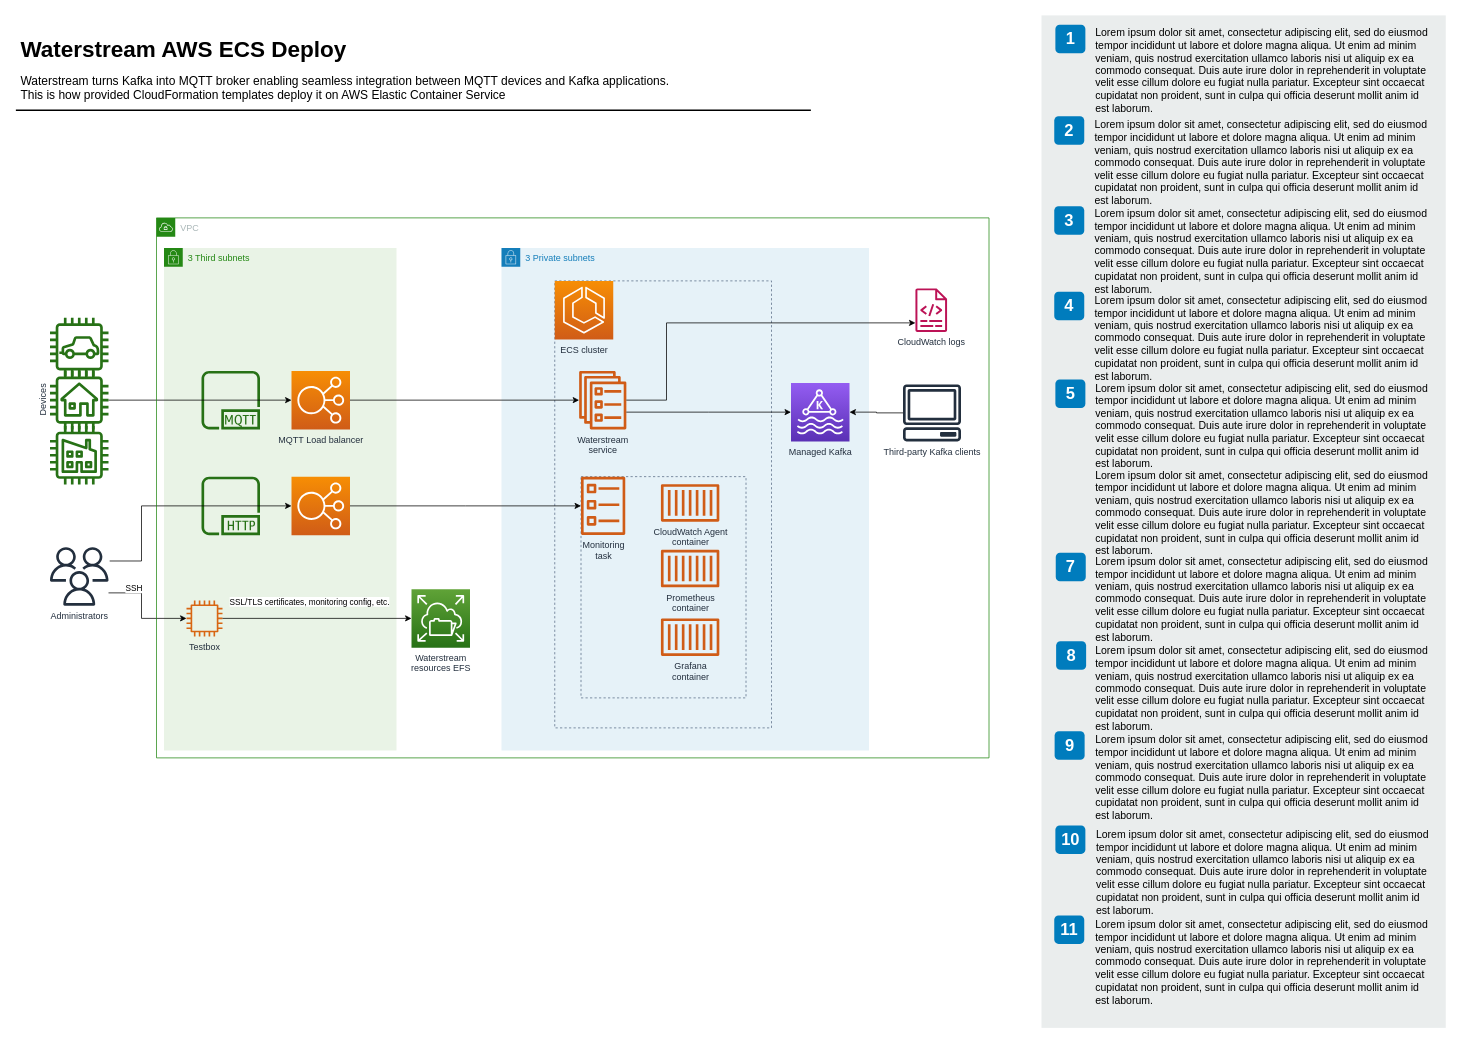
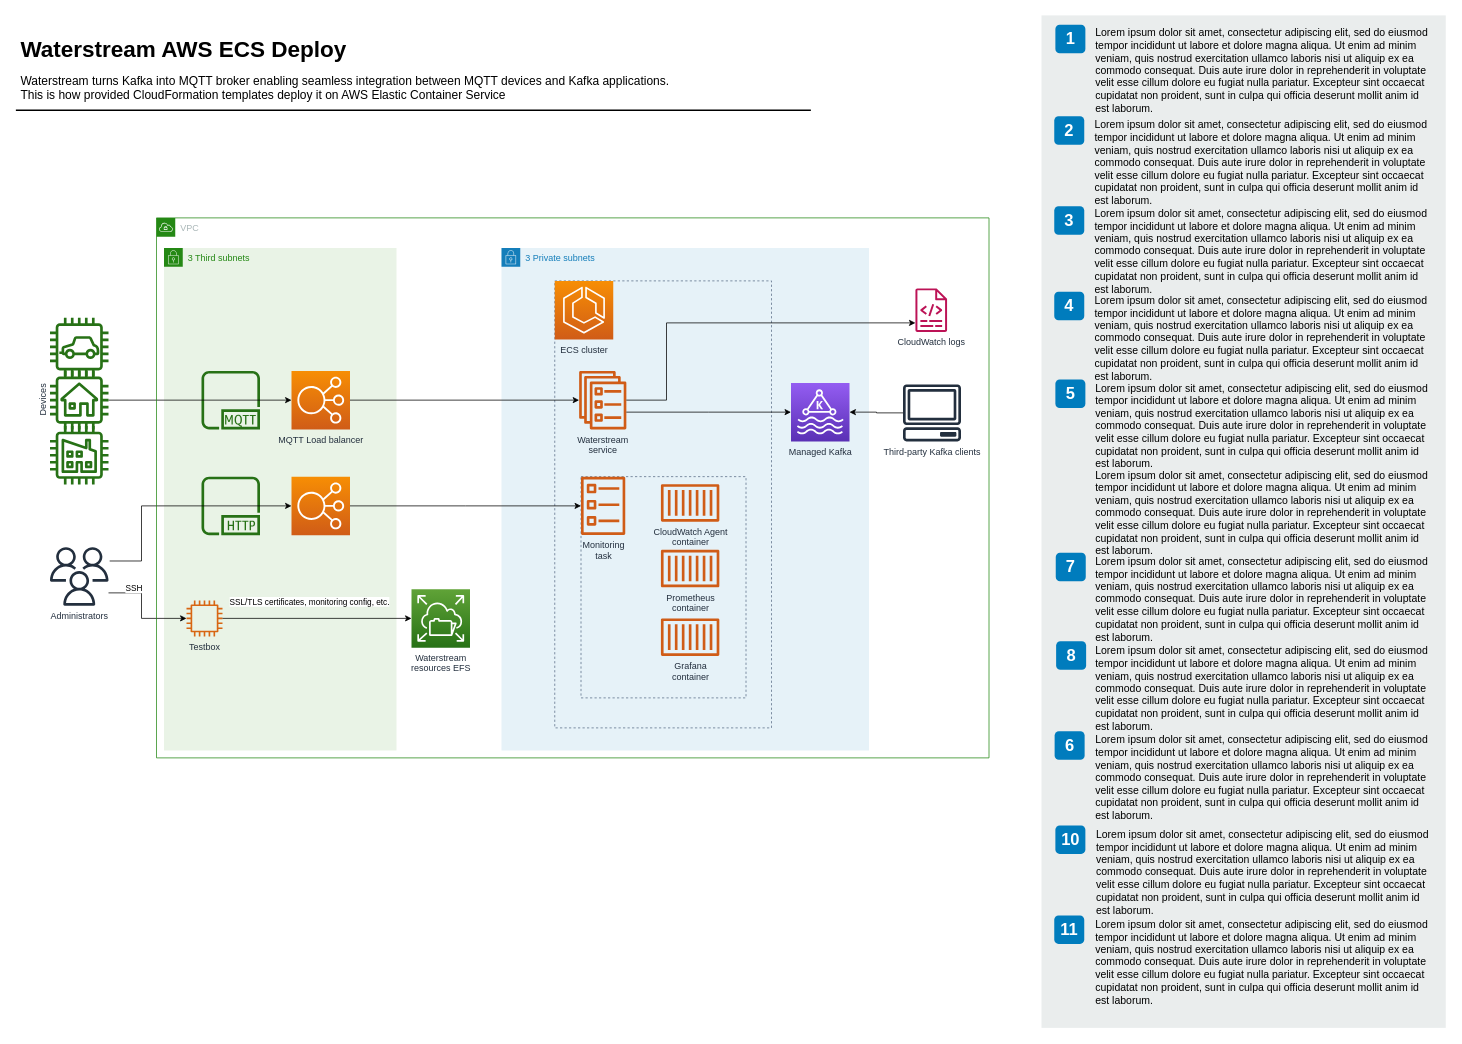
node "9": label "9" -> "6"
